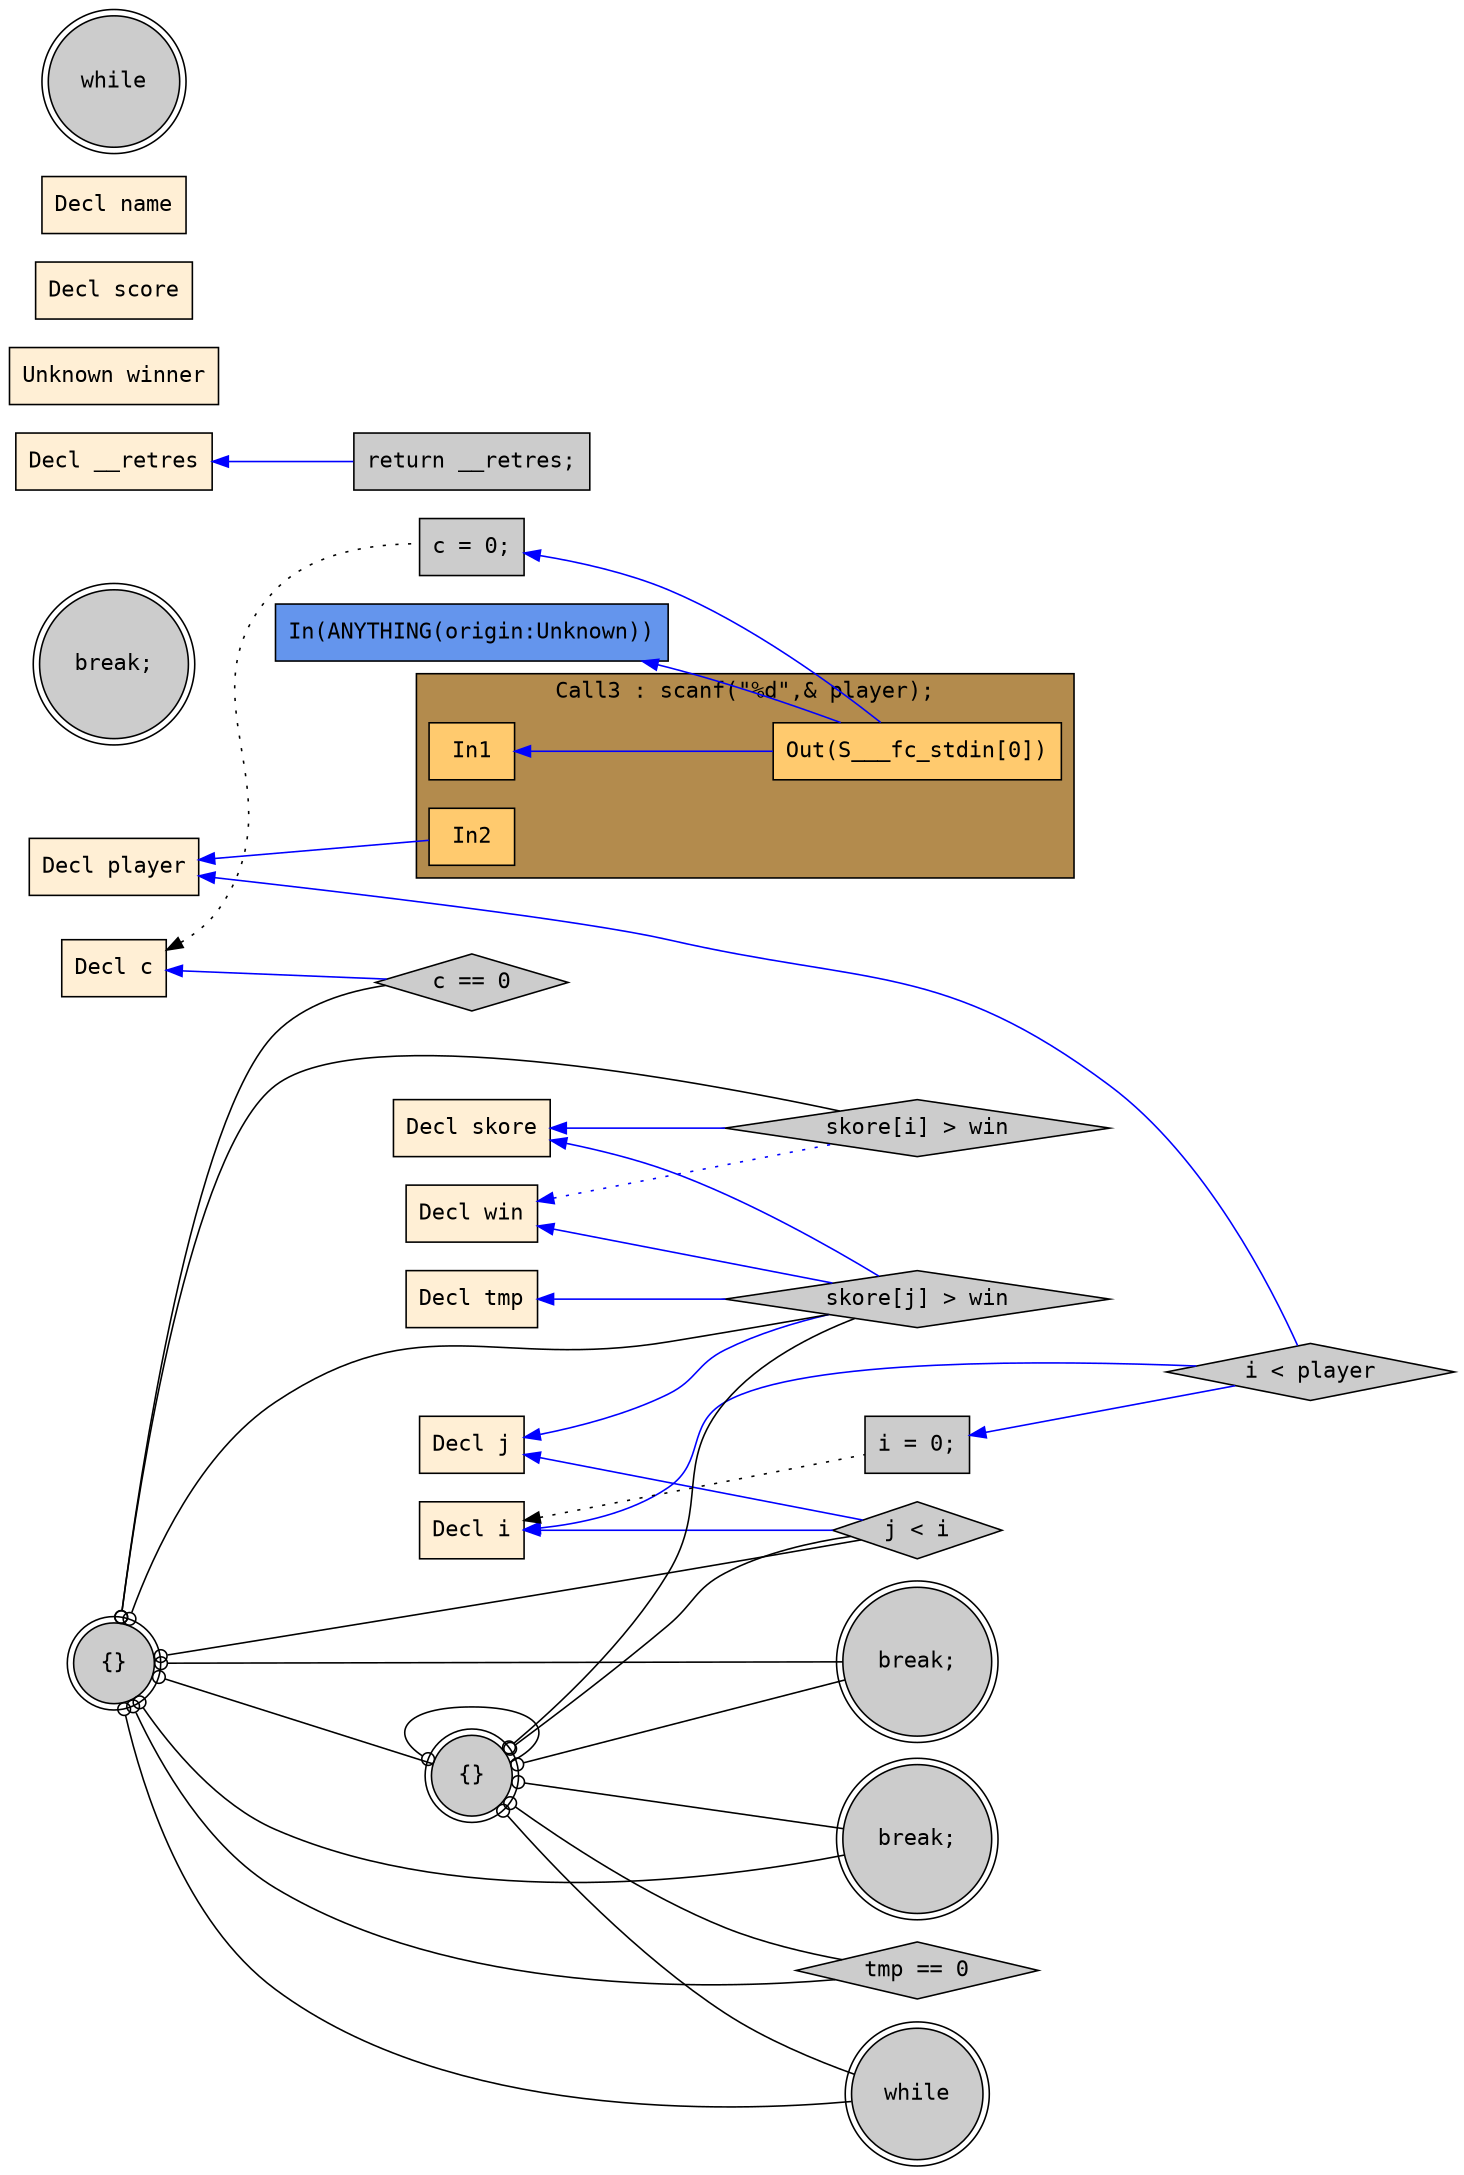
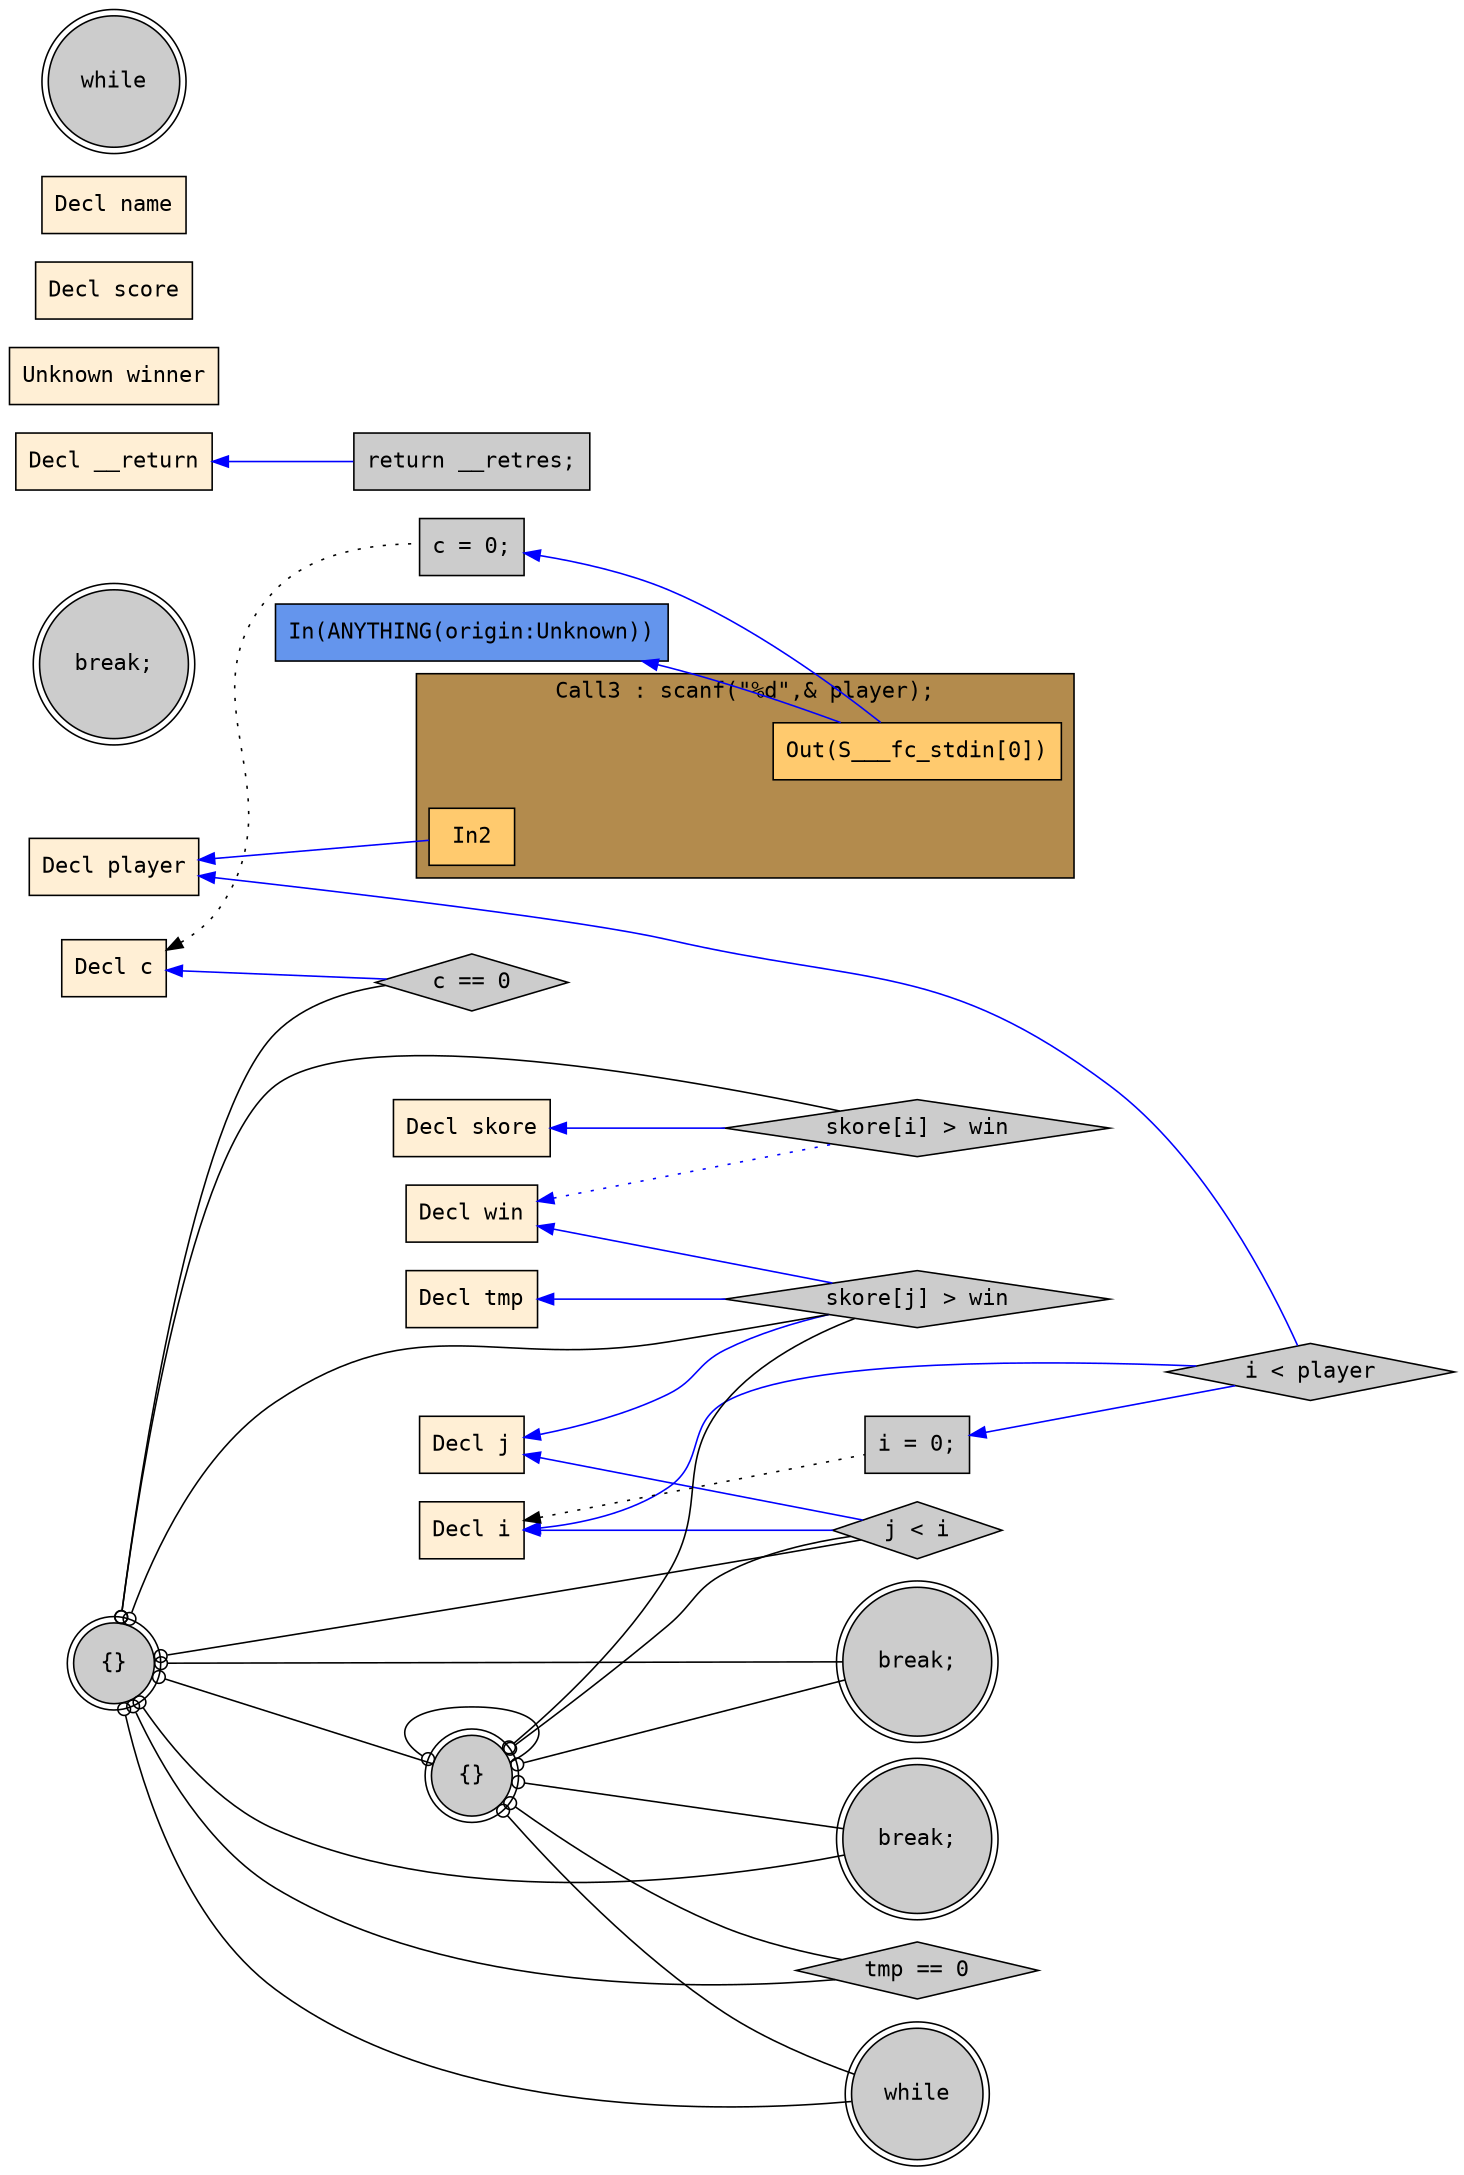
node "Decl __retres": label "Decl __retres" -> "Decl __return"
node "In1": removed
edge "skore[j] > win" -> "Decl skore": removed
